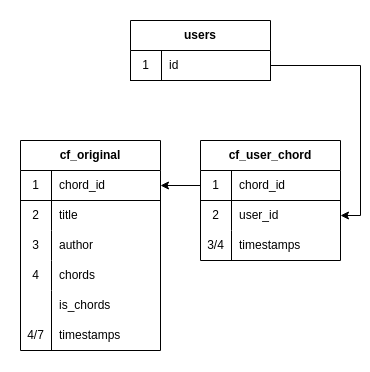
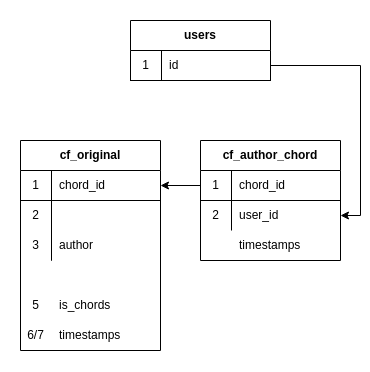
node "cf_user_chord": label "cf_user_chord" -> "cf_author_chord"
node "title": removed
node "3/4": removed
node "4": removed
node "chords": removed
node "5": added
node "4/7": label "4/7" -> "6/7"
